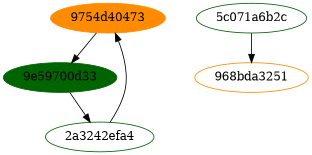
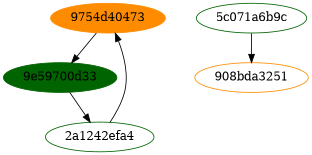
node "5c071a6b2c": label "5c071a6b2c" -> "5c071a6b9c"
node "968bda3251": label "968bda3251" -> "908bda3251"
node "2a3242efa4": label "2a3242efa4" -> "2a1242efa4"
